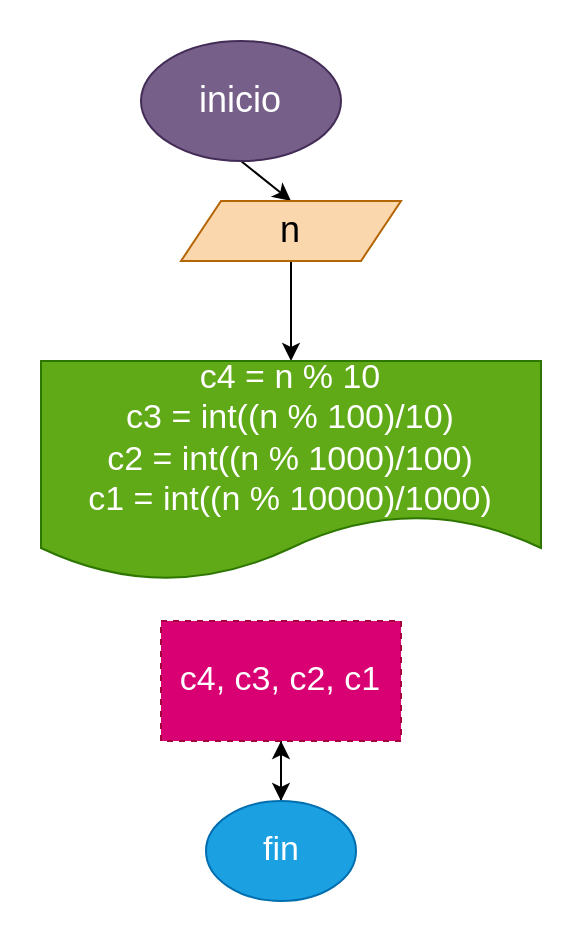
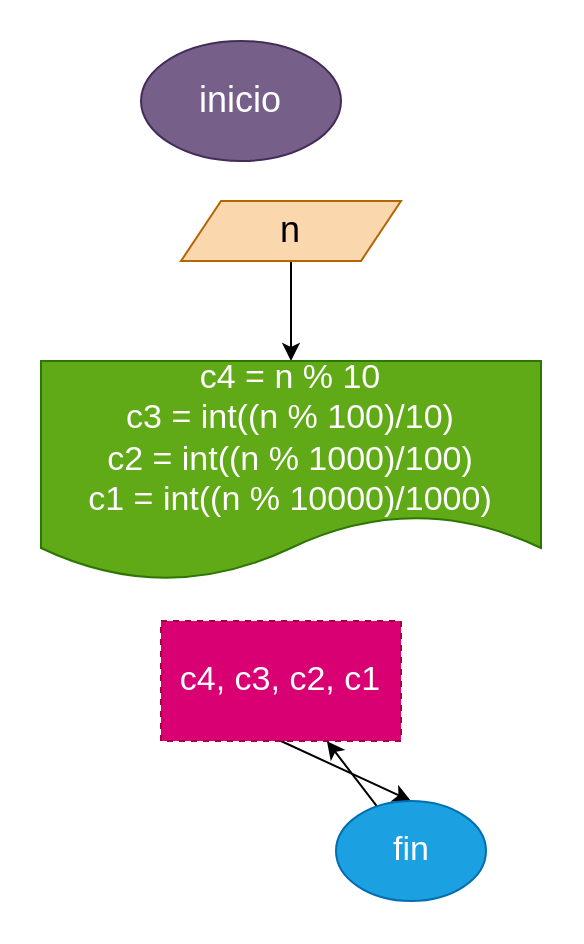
edge "inicio" -> "n": removed
node "fin": moved (281, 851) -> (411, 851)
